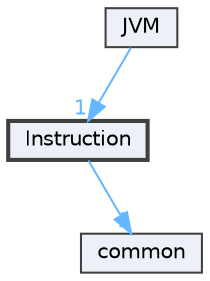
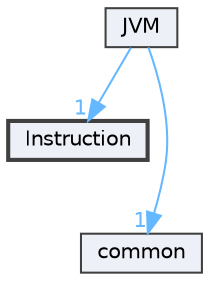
edge "Instruction" -> "common": now "JVM" -> "common"
